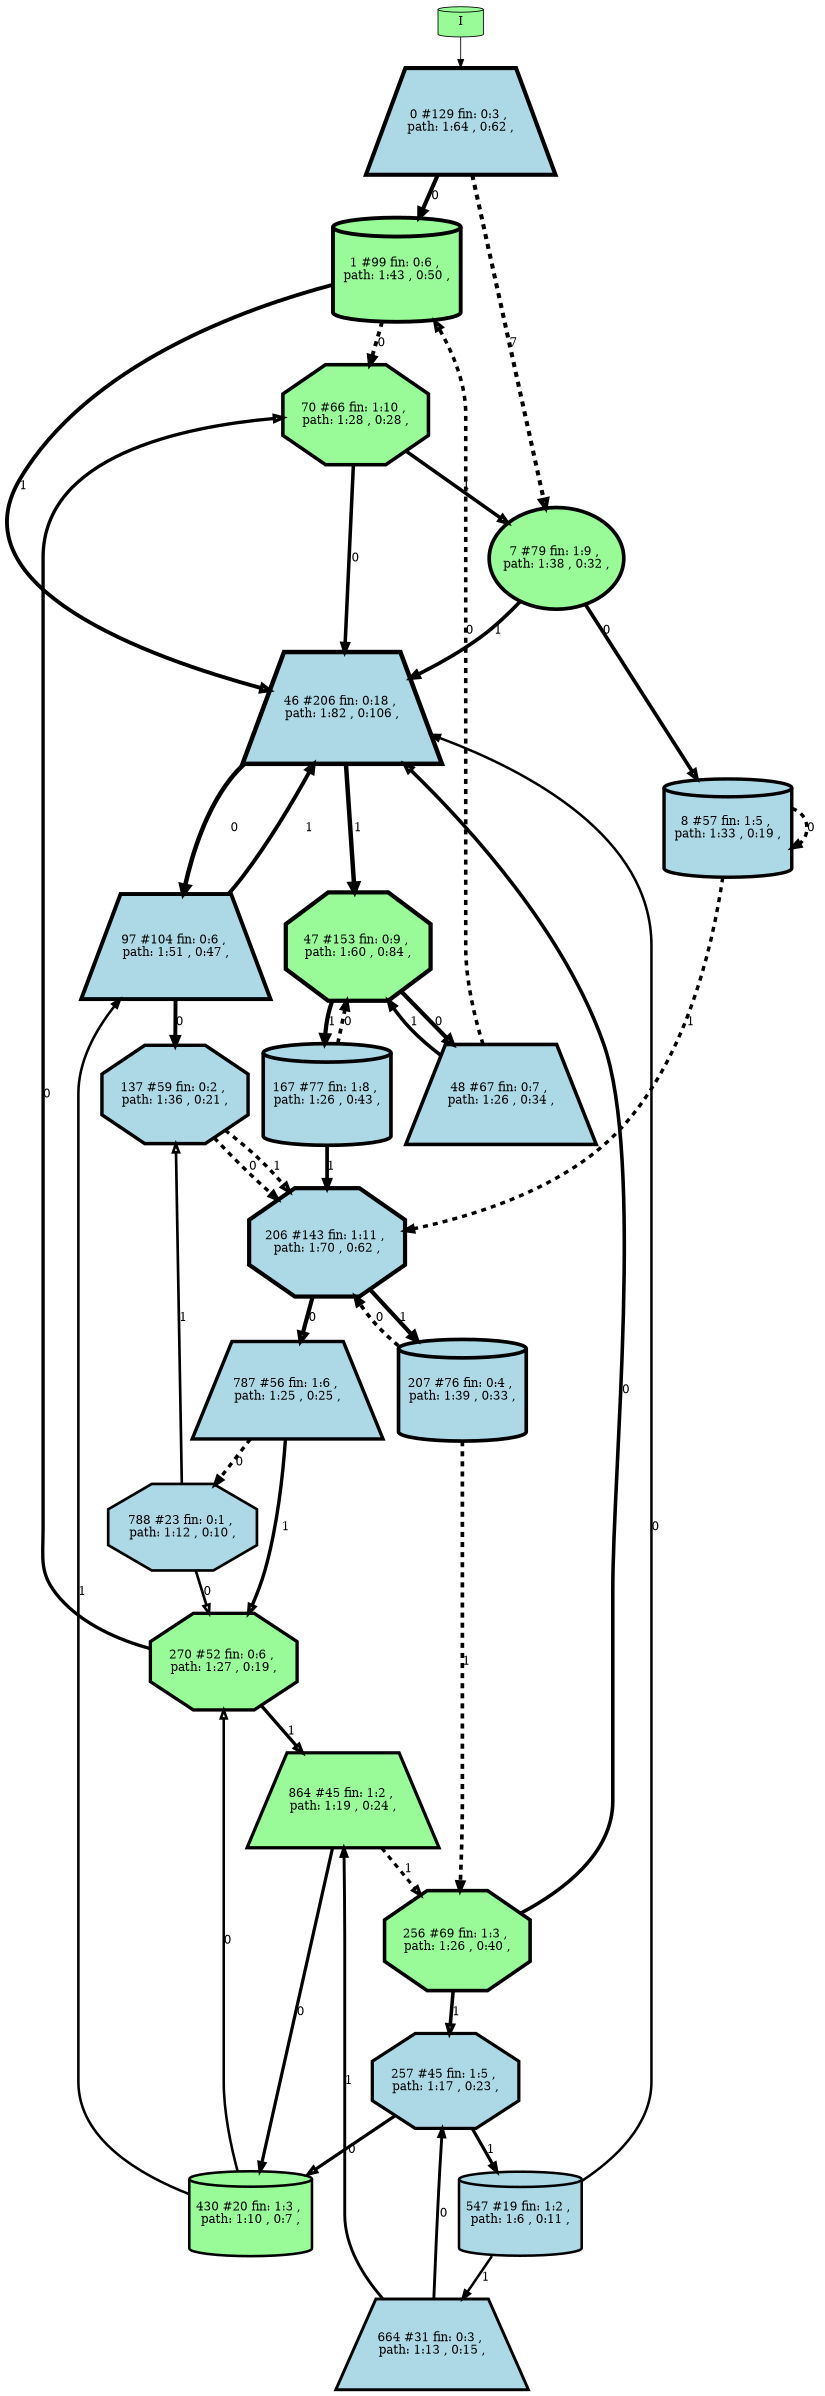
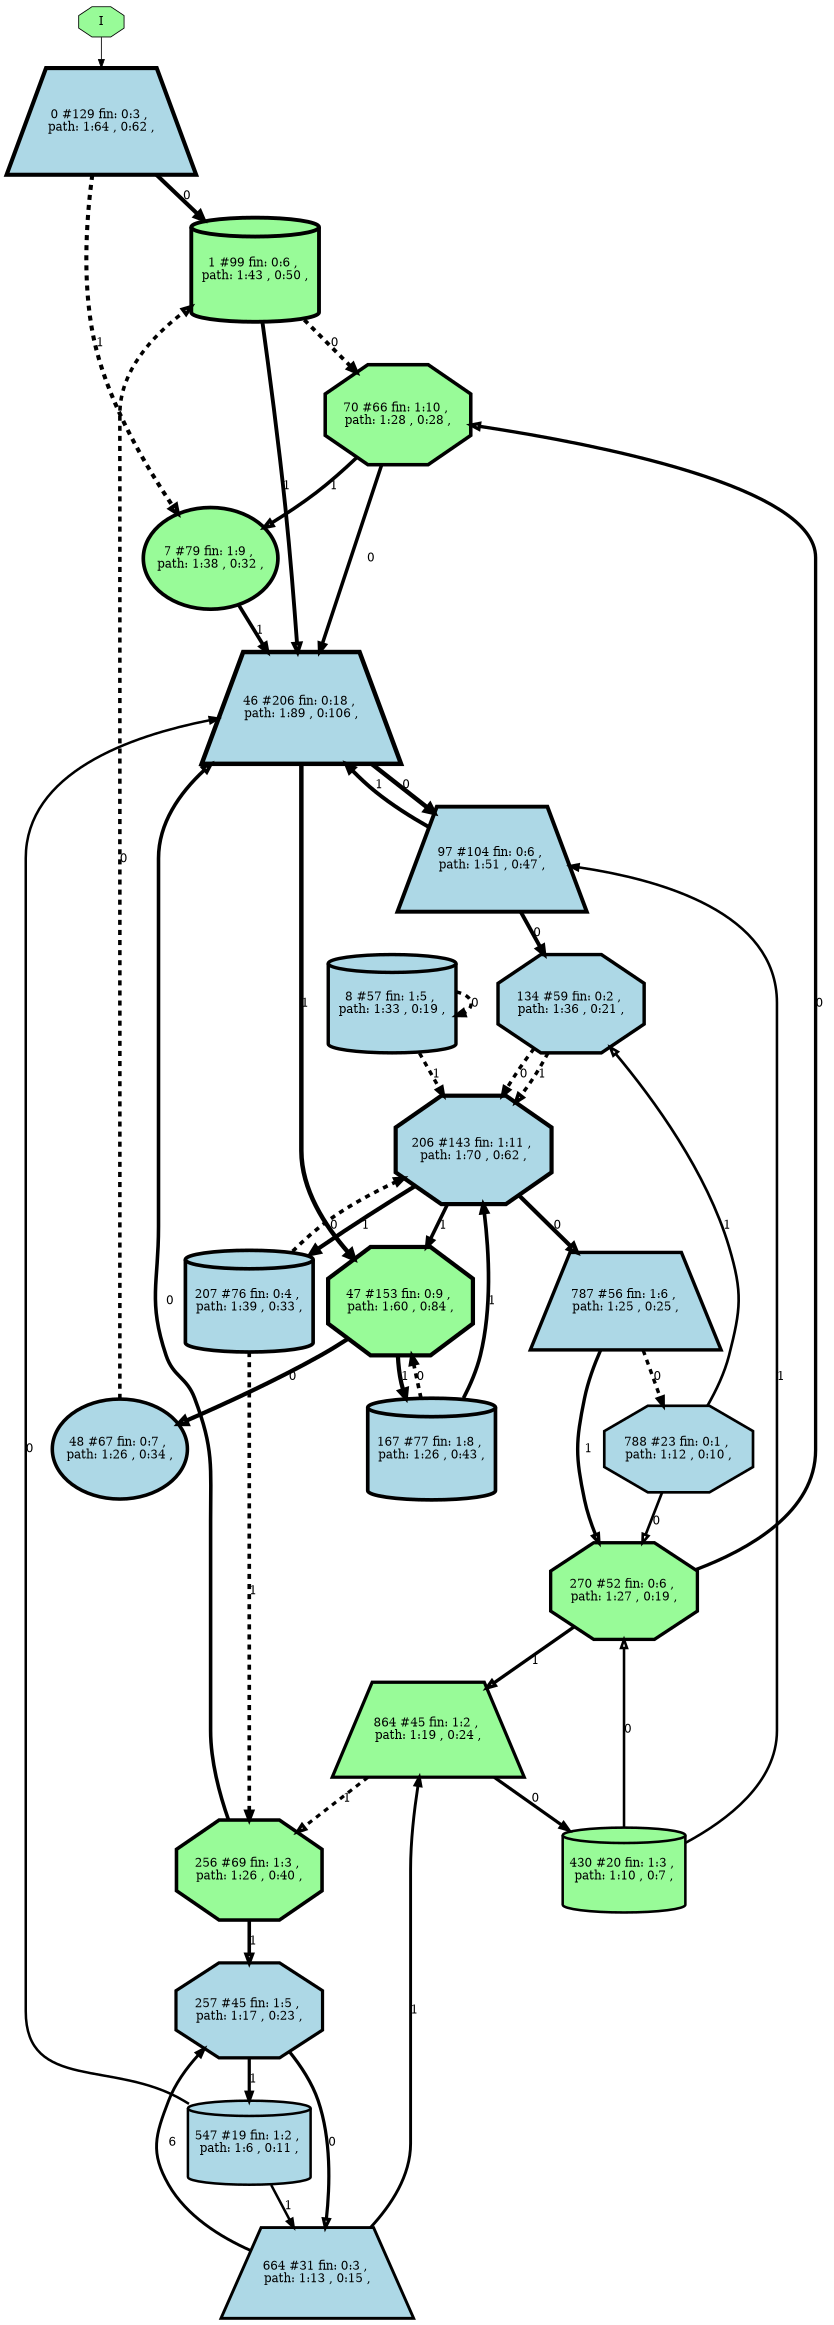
node "I": shape cylinder -> octagon
edge "0 #129 fin: 0:3 , path: 1:64 , 0:62 ," -> "7 #79 fin: 1:9 , path: 1:38 , 0:32 ,": label "7 " -> "1 "
edge "7 #79 fin: 1:9 , path: 1:38 , 0:32 ," -> "8 #57 fin: 1:5 , path: 1:33 , 0:19 ,": removed, label "0"
node "46 #206 fin: 0:18 , path: 1:82 , 0:106 ,": label "46 #206 fin: 0:18 , path: 1:82 , 0:106 ," -> "46 #206 fin: 0:18 , path: 1:89 , 0:106 ,"
edge "48 #67 fin: 0:7 , path: 1:26 , 0:34 ," -> "47 #153 fin: 0:9 , path: 1:60 , 0:84 ,": now "206 #143 fin: 1:11 , path: 1:70 , 0:62 ," -> "47 #153 fin: 0:9 , path: 1:60 , 0:84 ,"
node "137 #59 fin: 0:2 , path: 1:36 , 0:21 ,": label "137 #59 fin: 0:2 , path: 1:36 , 0:21 ," -> "134 #59 fin: 0:2 , path: 1:36 , 0:21 ,"
node "48 #67 fin: 0:7 , path: 1:26 , 0:34 ,": shape trapezium -> ellipse
edge "257 #45 fin: 1:5 , path: 1:17 , 0:23 ," -> "430 #20 fin: 1:3 , path: 1:10 , 0:7 ,": now "257 #45 fin: 1:5 , path: 1:17 , 0:23 ," -> "664 #31 fin: 0:3 , path: 1:13 , 0:15 ,"
edge "664 #31 fin: 0:3 , path: 1:13 , 0:15 ," -> "257 #45 fin: 1:5 , path: 1:17 , 0:23 ,": label "0 " -> "6 "
